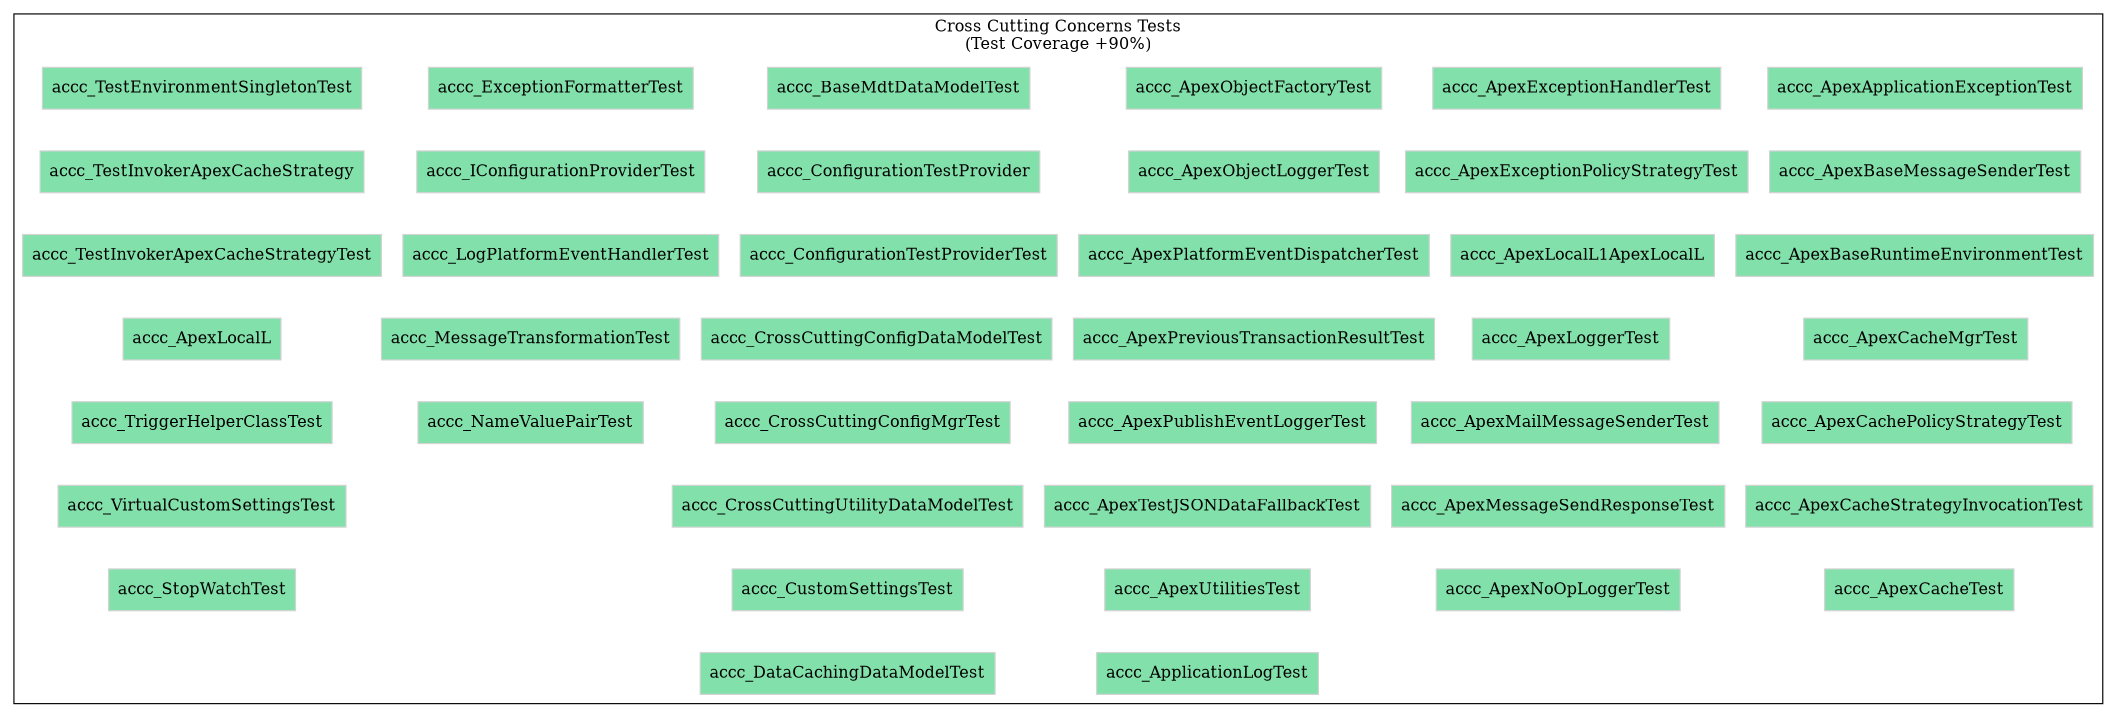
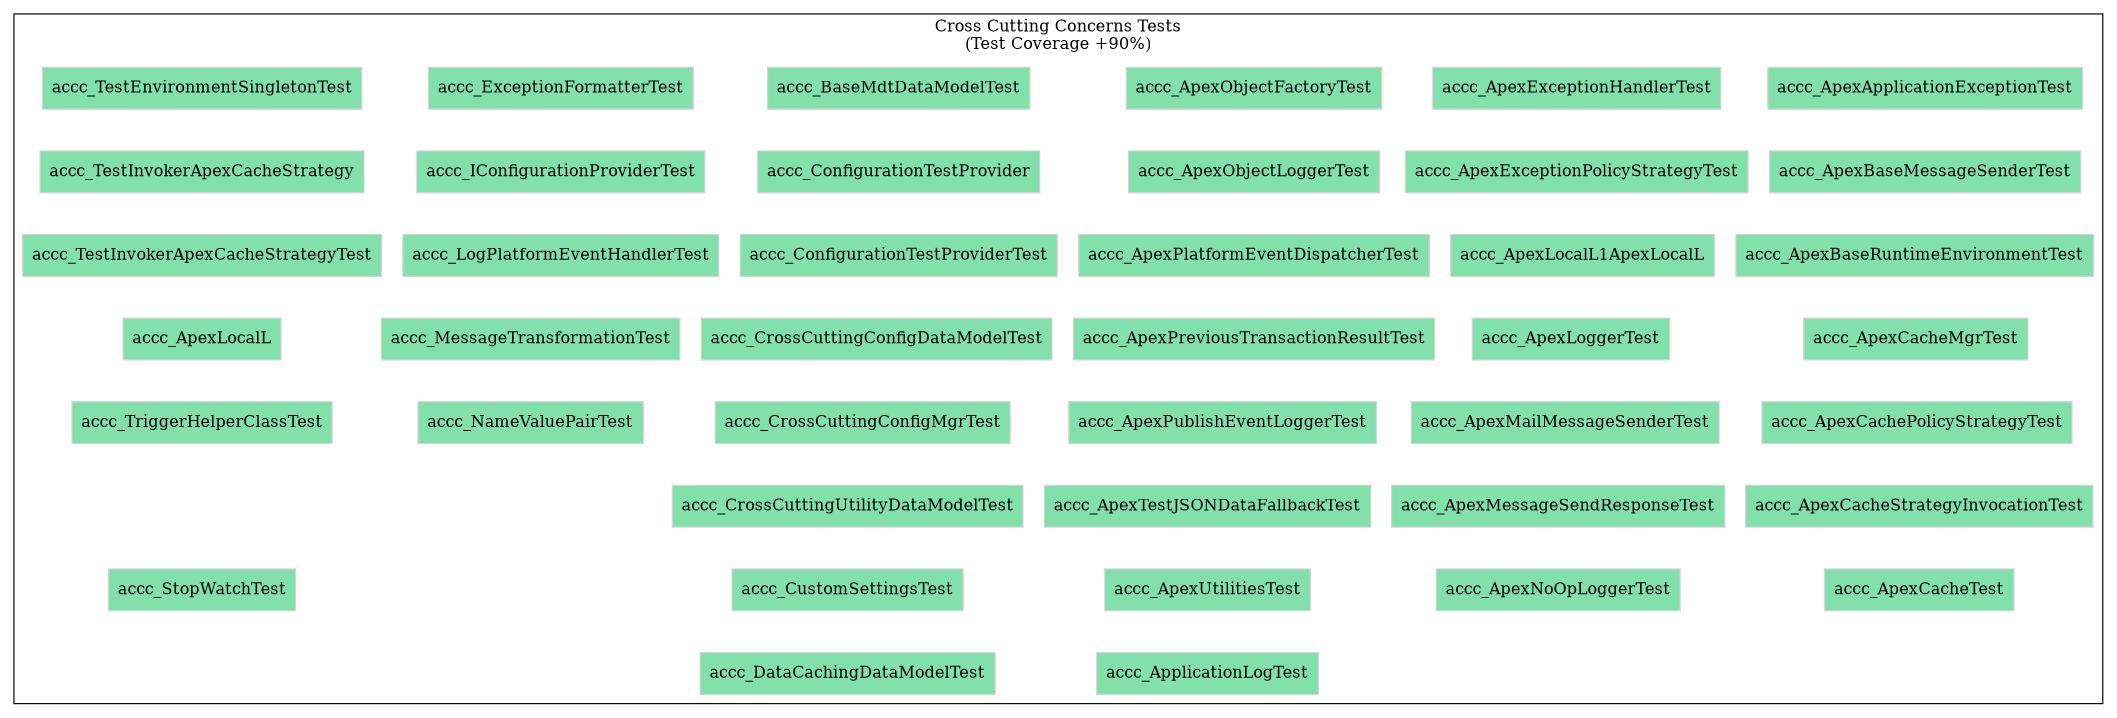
node "accc_VirtualCustomSettingsTest": removed
